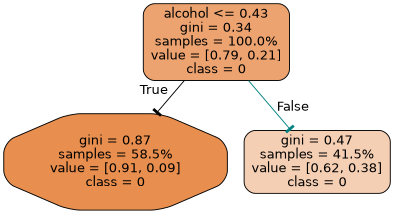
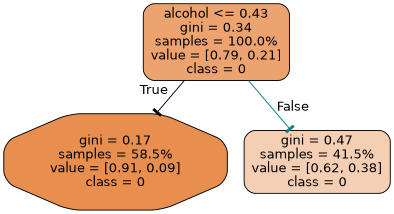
node "gini = 0.87 samples = 58.5% value = [0.91, 0.09] class = 0": label "gini = 0.87 samples = 58.5% value = [0.91, 0.09] class = 0" -> "gini = 0.17 samples = 58.5% value = [0.91, 0.09] class = 0"
